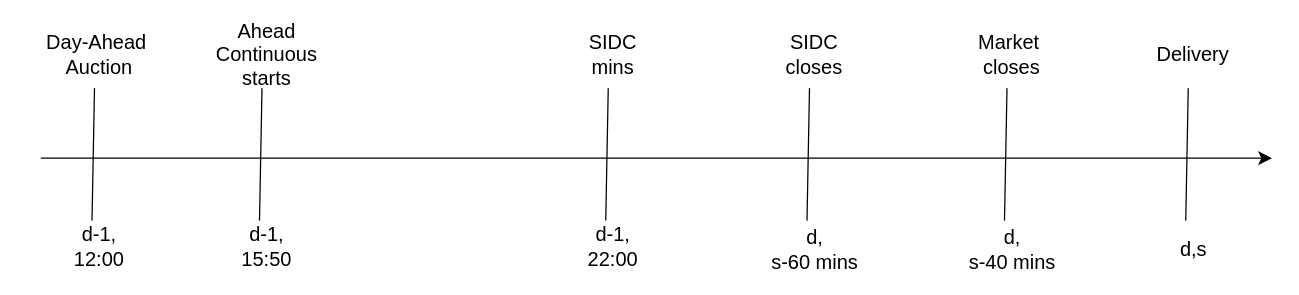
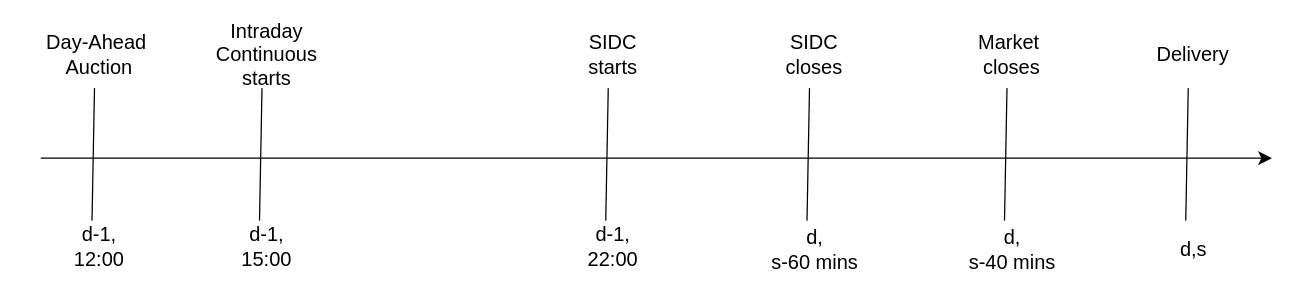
node "Ahead Continuous starts": label "Ahead Continuous starts" -> "Intraday Continuous starts"
node "SIDC mins": label "SIDC mins" -> "SIDC starts"
node "d-1, 15:50": label "d-1, 15:50" -> "d-1, 15:00"
